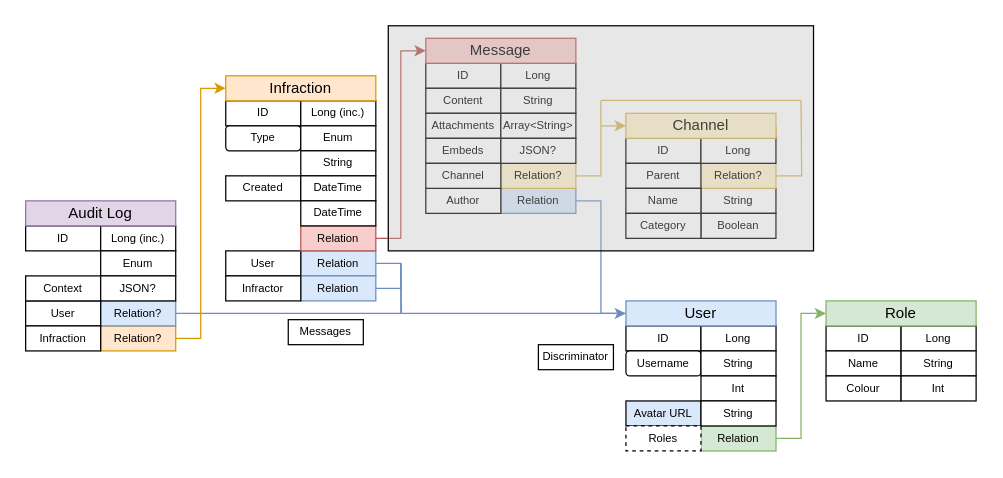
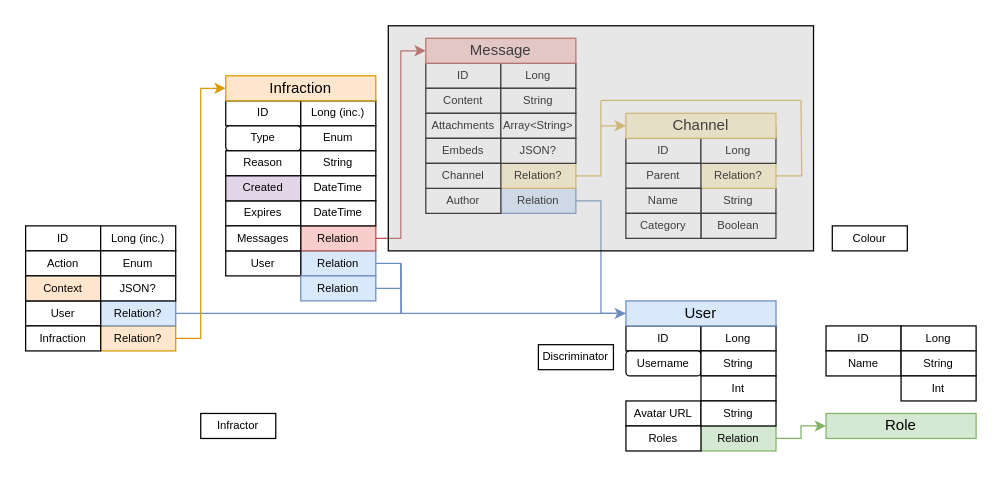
node "Reason": added
node "Created": fillcolor #ffffff -> #e1d5e7
node "Audit Log": removed
node "Expires": added
node "Action": added
node "Context": fillcolor #ffffff -> #ffe6cc
node "Infractor": moved (263, 288) -> (238, 426)
node "Role": moved (901, 313) -> (901, 426)
node "Messages": moved (326, 332) -> (263, 238)
node "Colour": moved (863, 388) -> (869, 238)
node "Avatar URL": fillcolor #dae8fc -> #ffffff
node "Roles": style dashed -> solid
